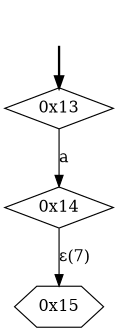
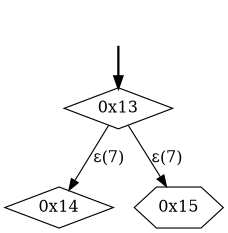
edge "0x13" -> "0x14": label "a" -> "ε(7)"
edge "0x14" -> "0x15": now "0x13" -> "0x15"
